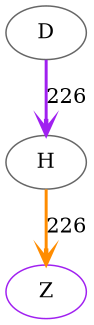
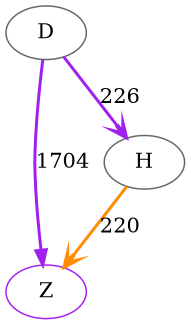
edge "D" -> "Z": added, label "1704"
edge "H" -> "Z": label "226" -> "220"
